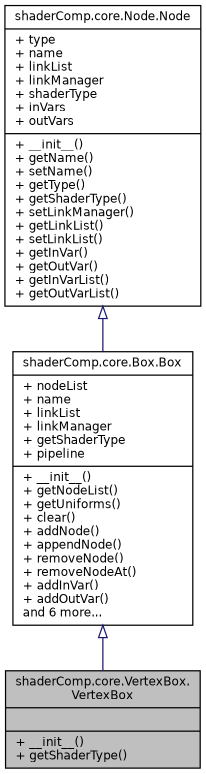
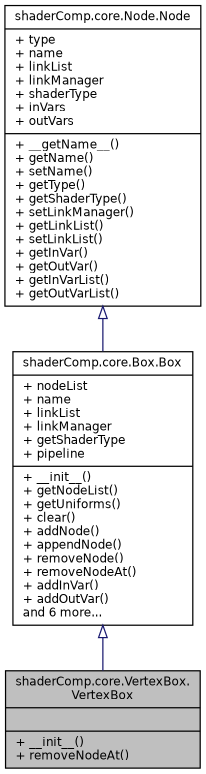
node "shaderComp.core.Node.Node": text "+ __init__()" -> "+ __getName__()"
node "shaderComp.core.VertexBox.": text "+ getShaderType()" -> "+ removeNodeAt()"
